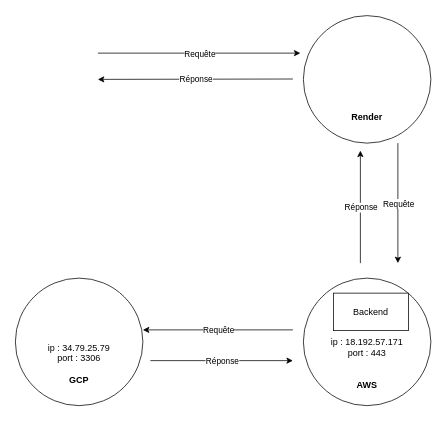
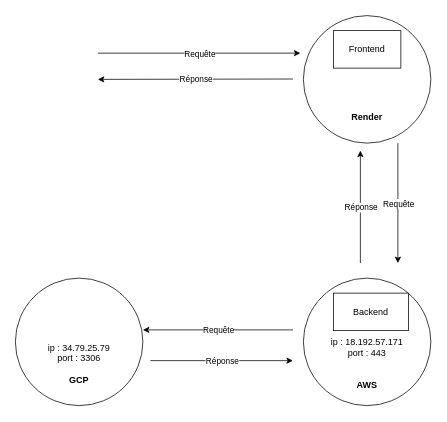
node "Frontend": added
